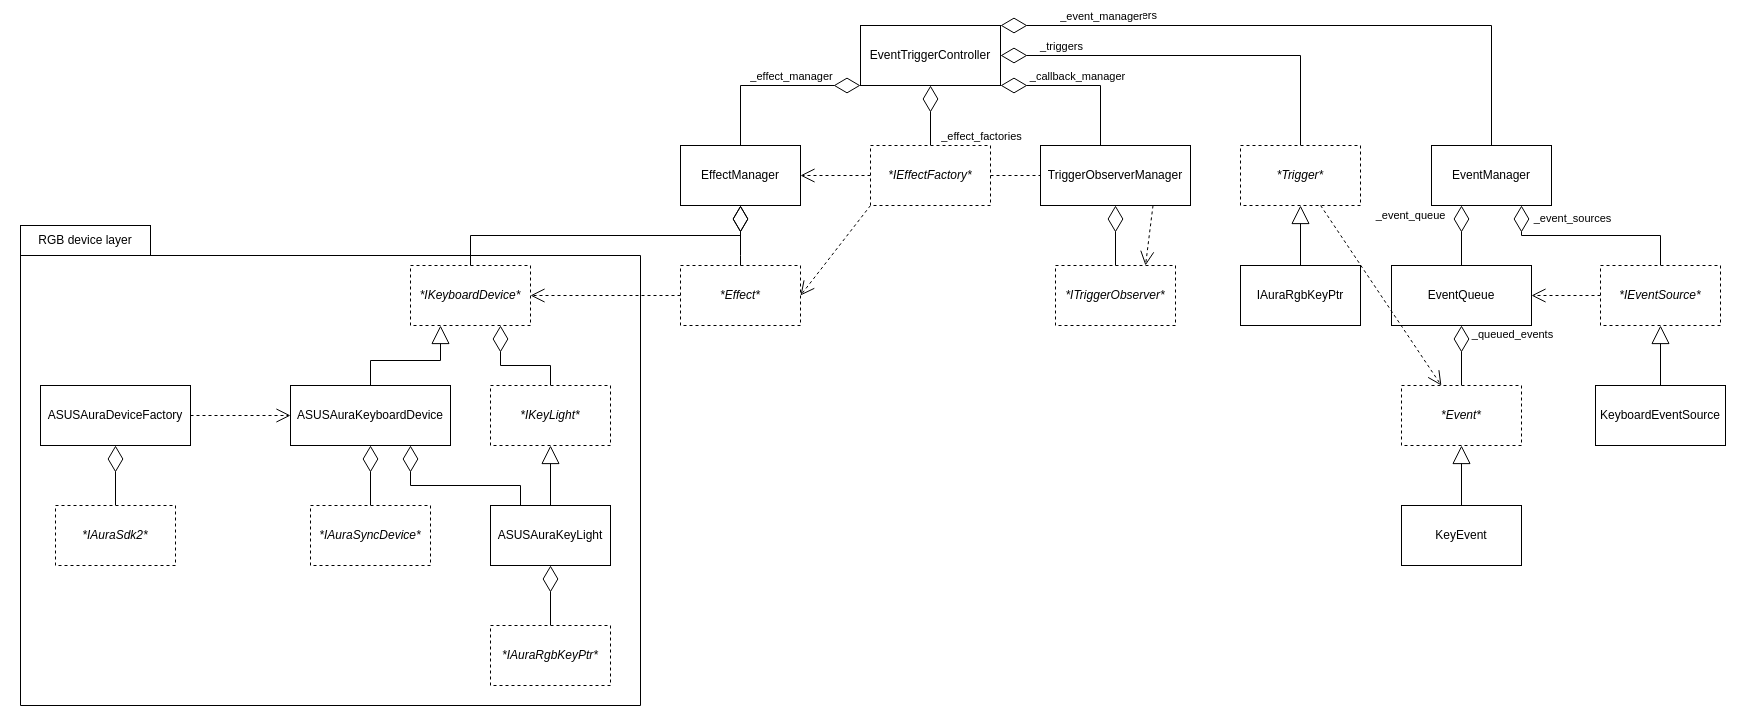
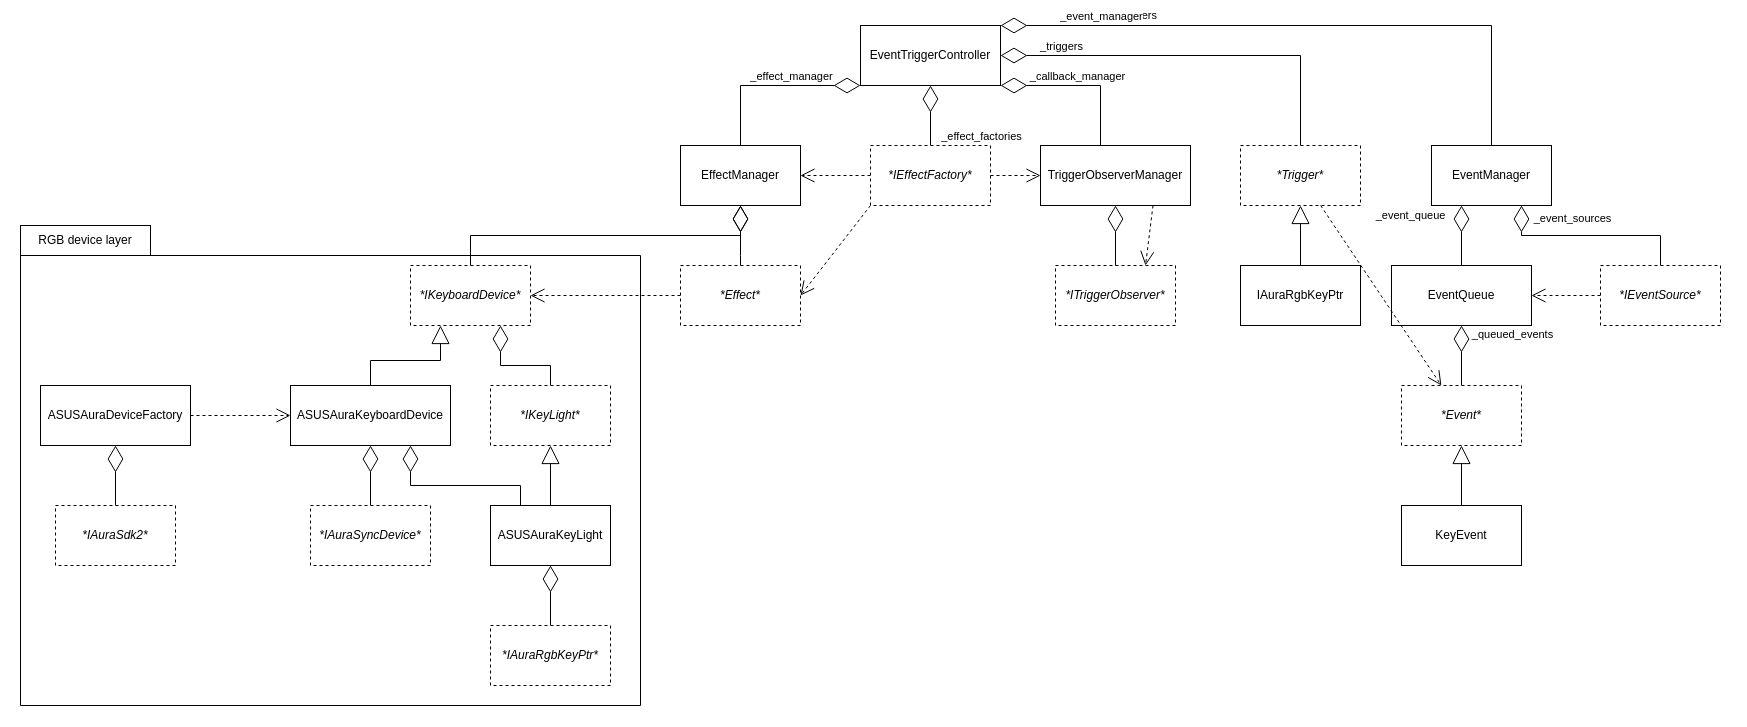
edge "*IEffectFactory*" -- "TriggerObserverManager": arrowhead none -> open
edge "KeyboardEventSource" -> "*IEventSource*": removed
node "KeyboardEventSource": removed
